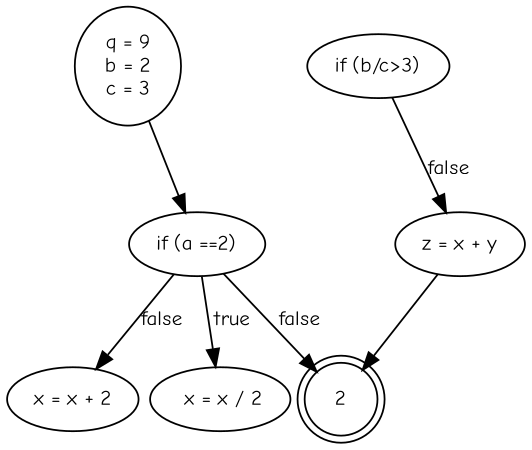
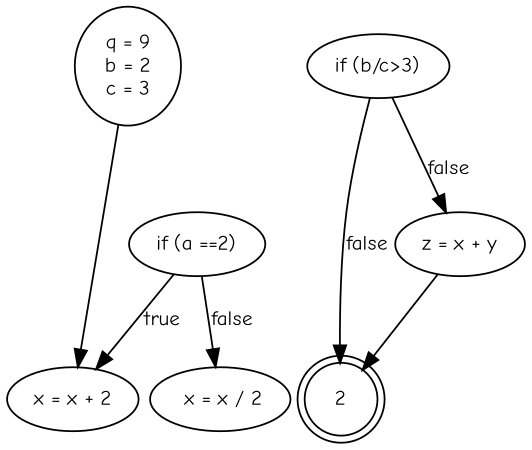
edge "q = 9 b = 2 c = 3" -> "if (a ==2)": now "q = 9 b = 2 c = 3" -> "x = x + 2"
edge "if (a ==2)" -> "2": now "if (b/c>3)" -> "2"
edge "if (a ==2)" -> "x = x + 2": label "false" -> "true"
edge "if (a ==2)" -> "x = x / 2": label "true" -> "false"
